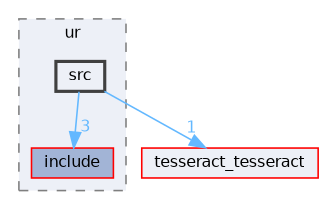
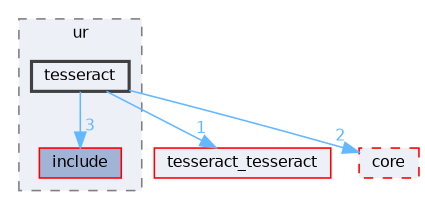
node "src": label "src" -> "tesseract"
node "core": added
